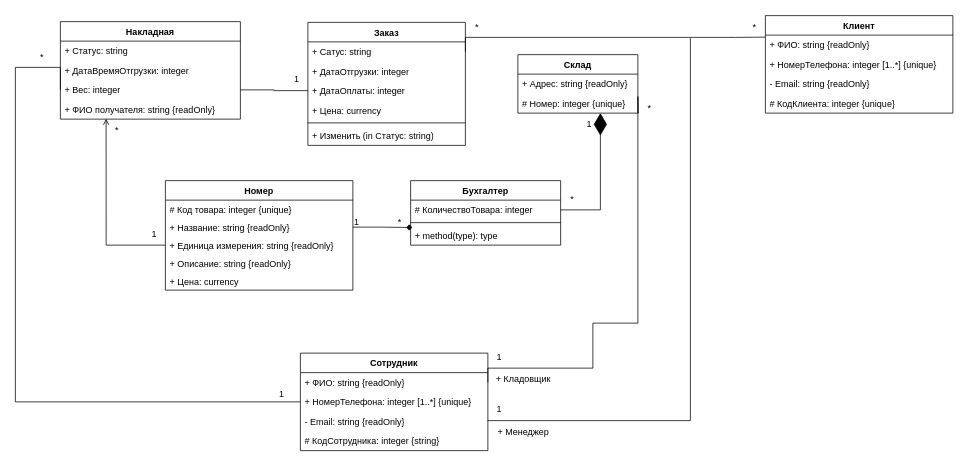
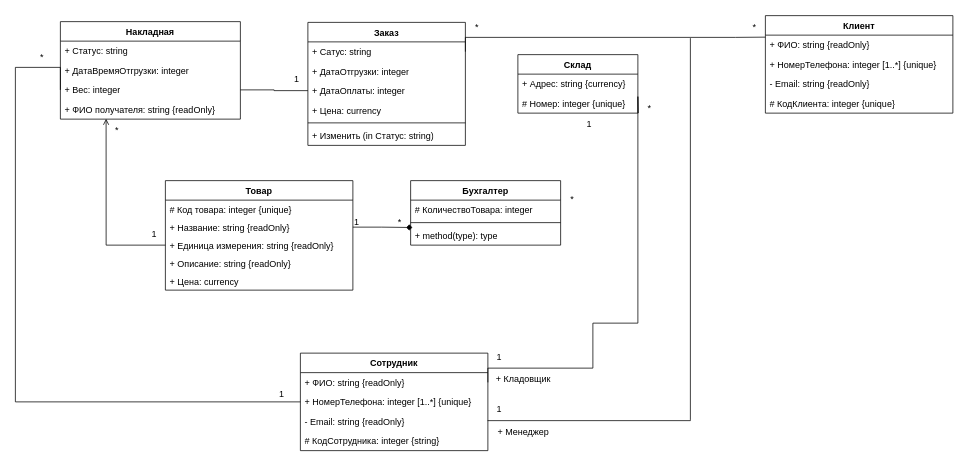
node "+ Адрес: string {readOnly}": label "+ Адрес: string {readOnly}" -> "+ Адрес: string {currency}"
edge "# КоличествоТовара: integer" -> "# Номер: integer {unique}": removed
node "Номер": label "Номер" -> "Товар"
